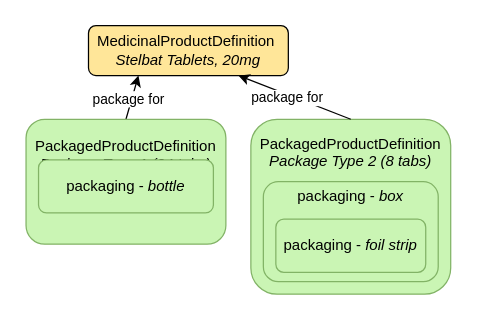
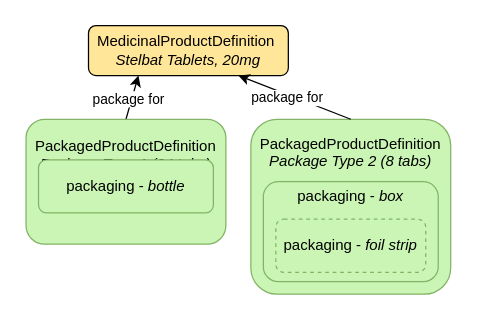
node "packaging - foil strip": style solid -> dashed
